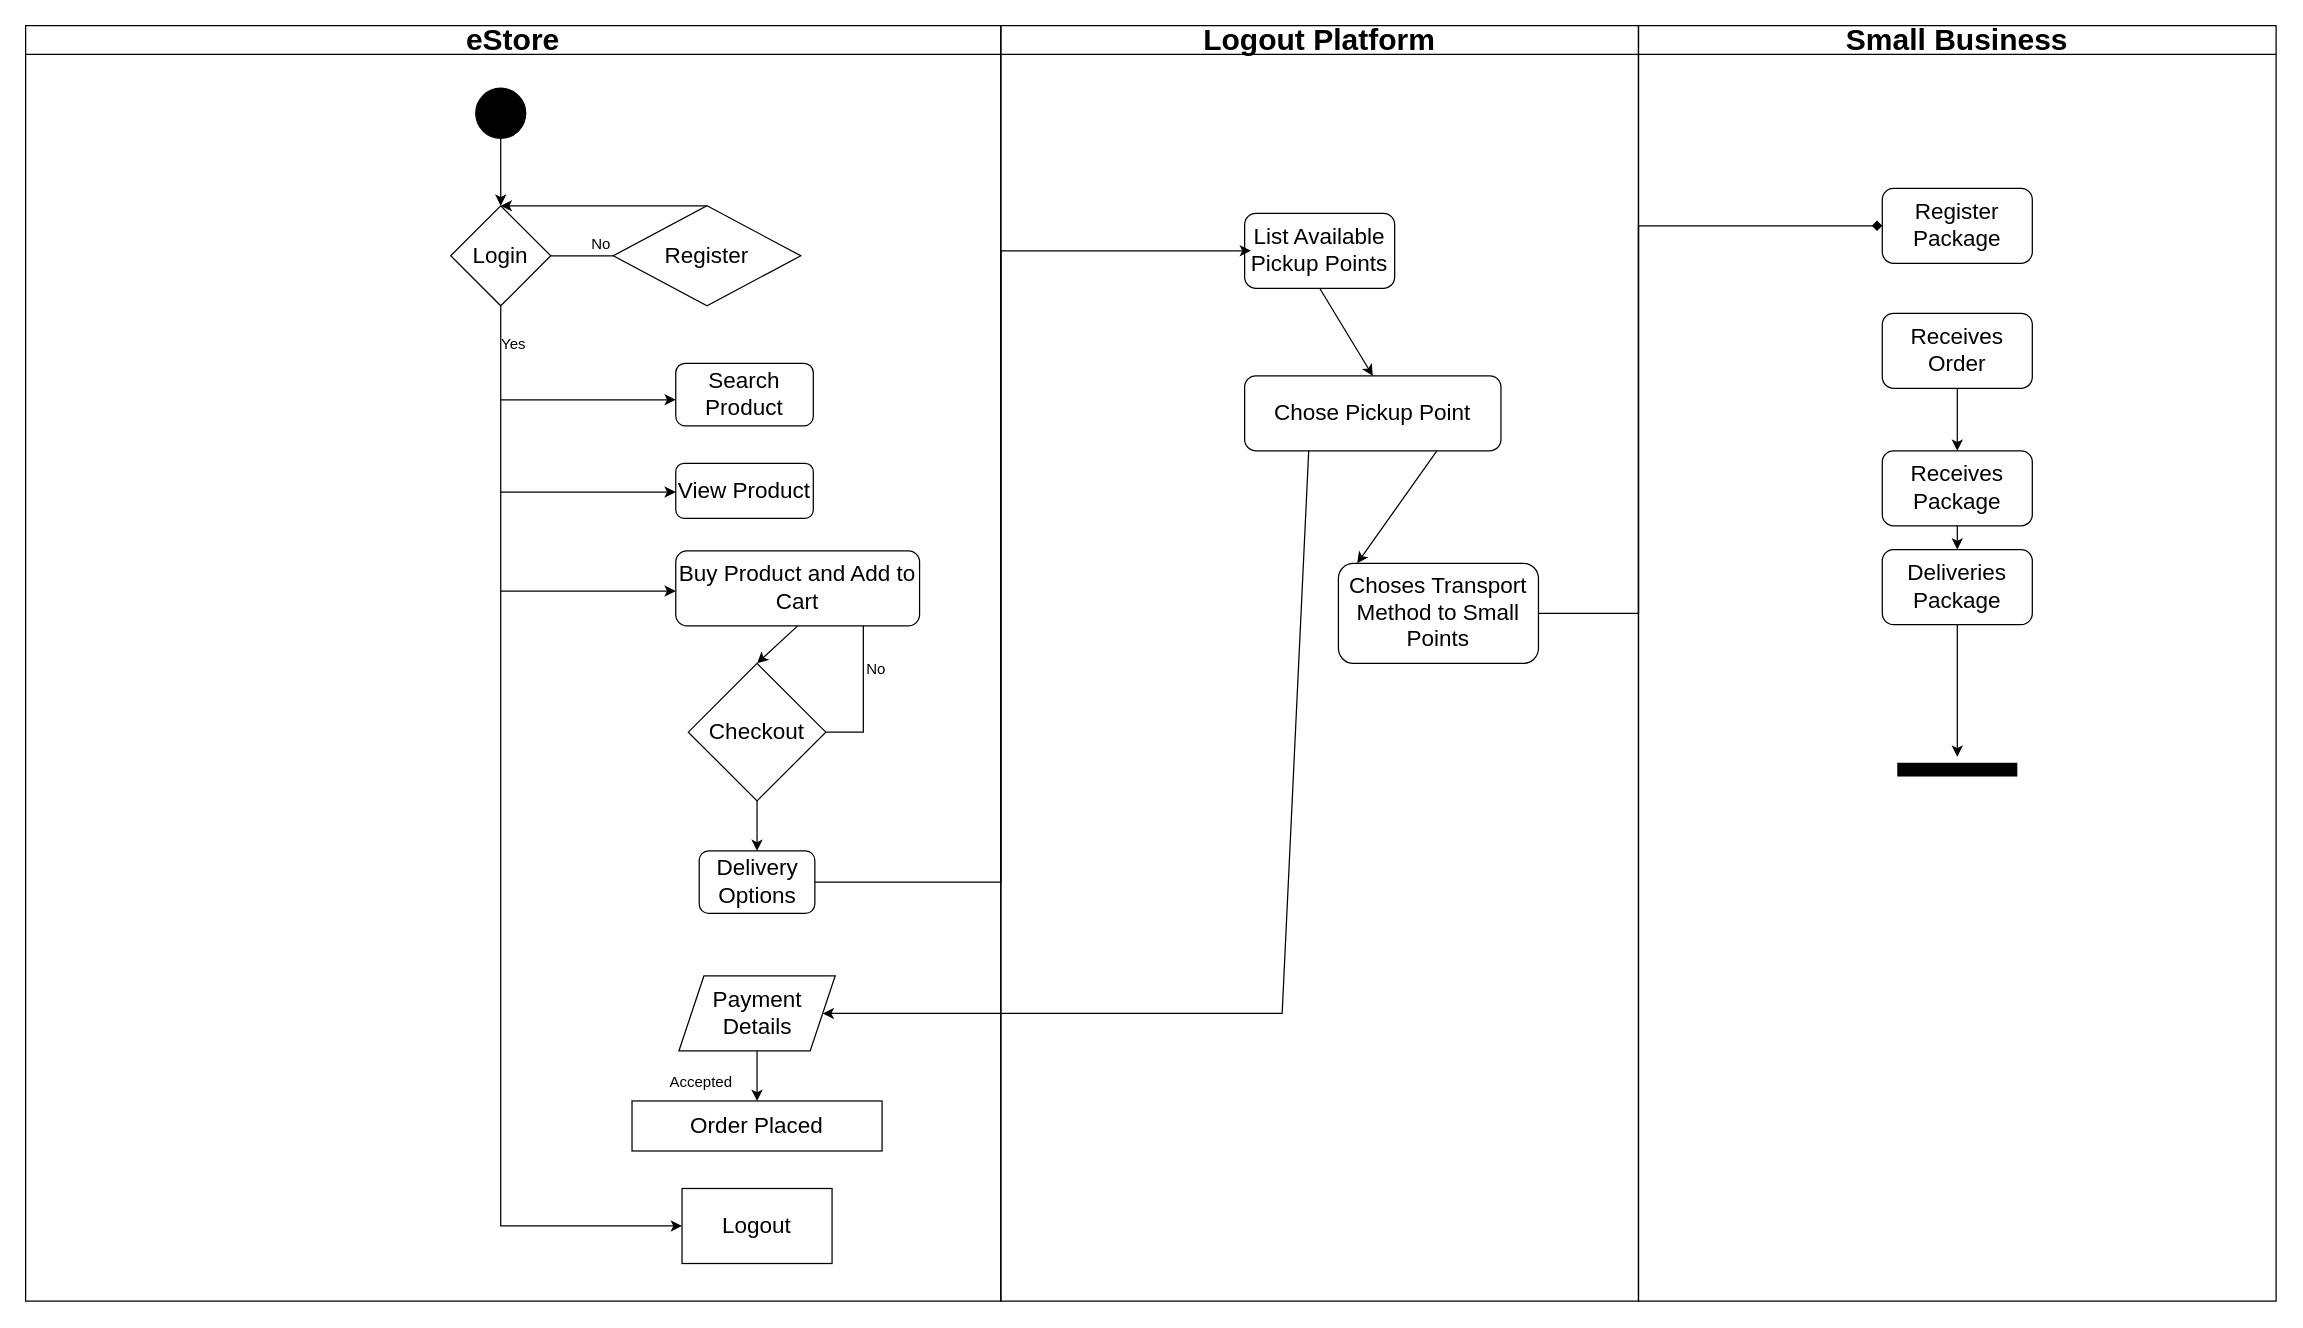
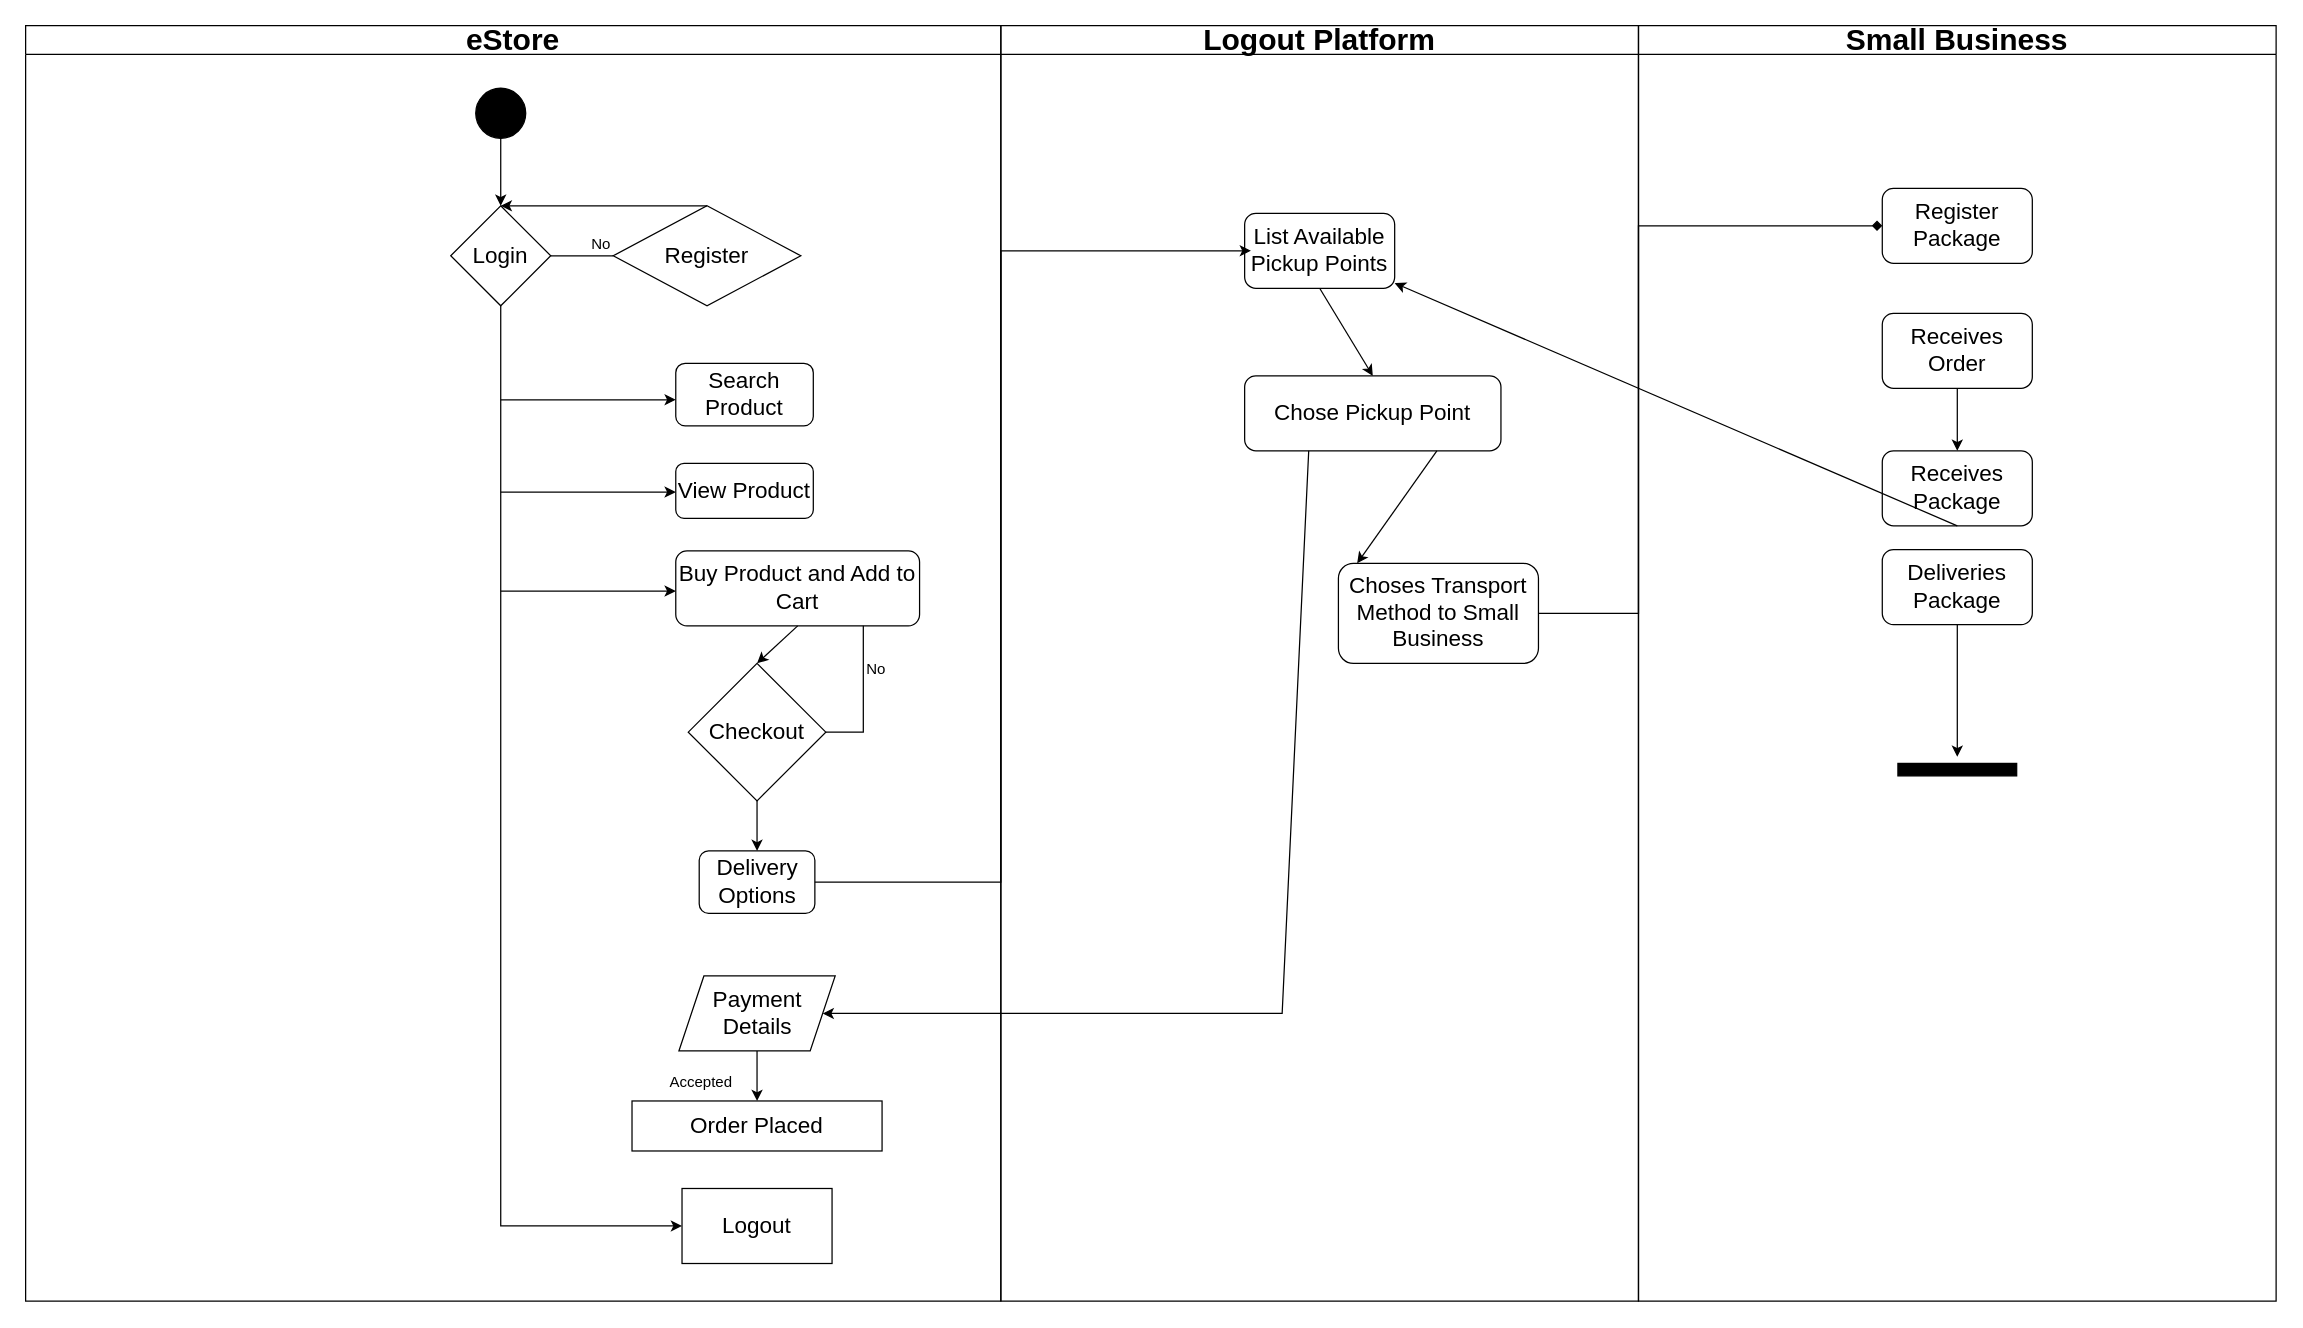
node "Yes": removed
edge "Receives Package" -> "Deliveries Package": now "Receives Package" -> "List Available Pickup Points"
node "Choses Transport Method to Small Points": label "Choses Transport Method to Small Points" -> "Choses Transport Method to Small Business"
